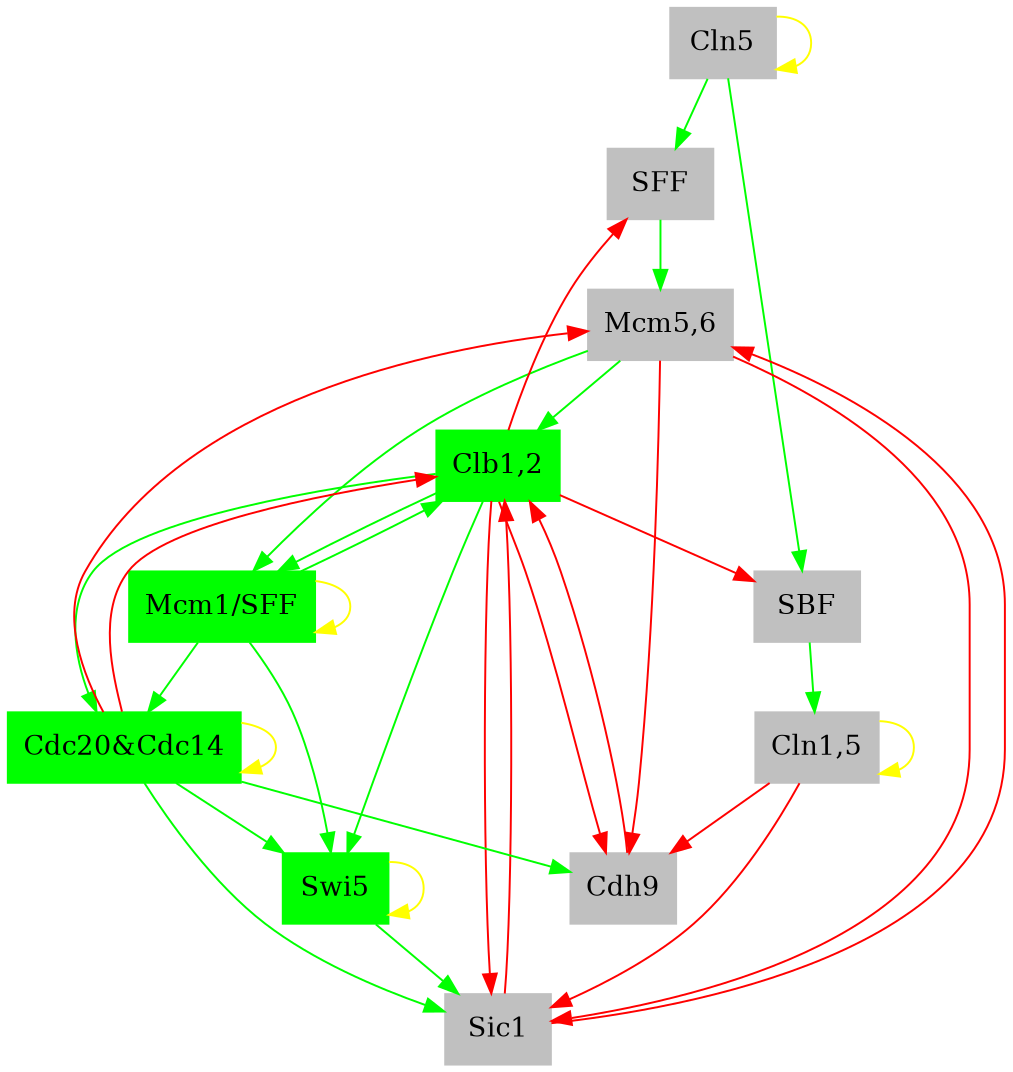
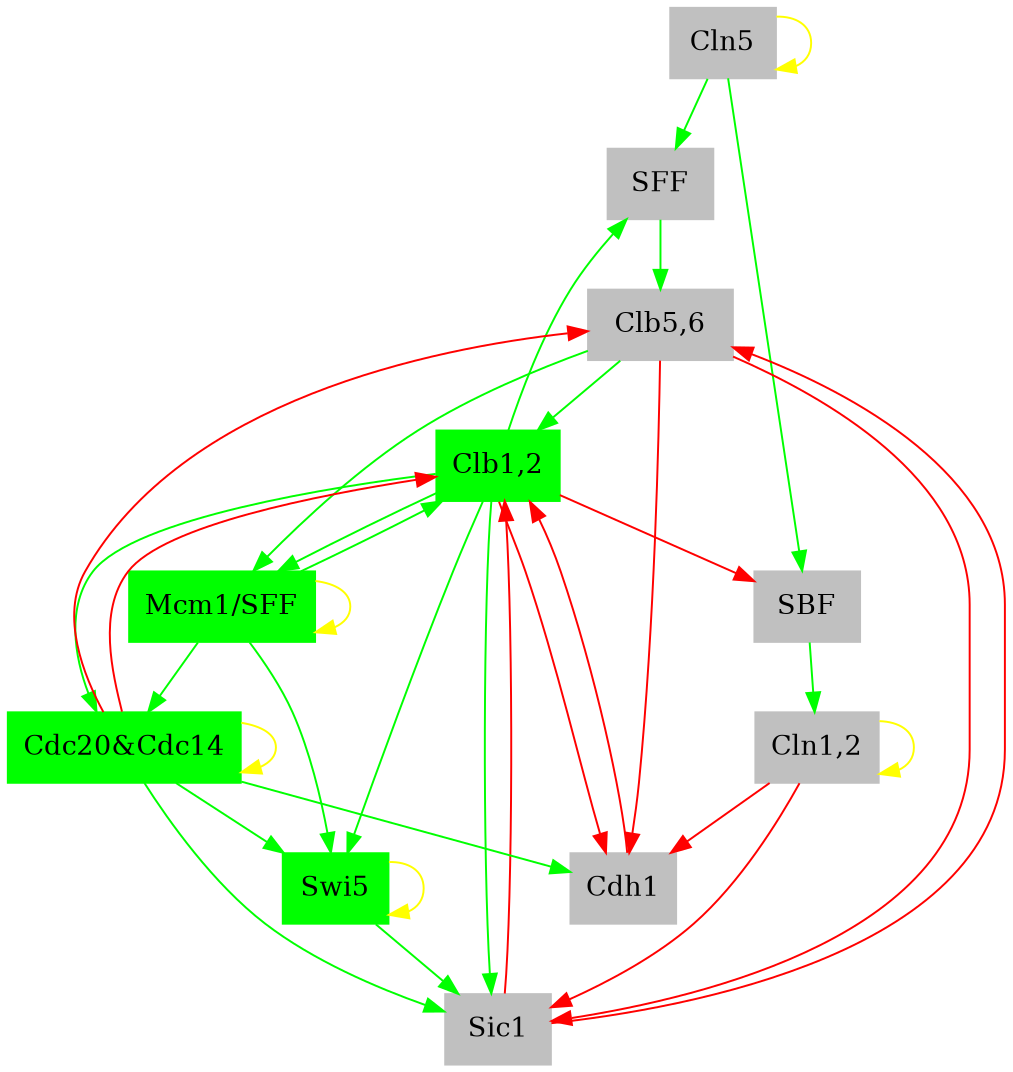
edge "Clb1,2" -> "SFF": color red -> green
node "Mcm5,6": label "Mcm5,6" -> "Clb5,6"
edge "Clb1,2" -> "Sic1": color red -> green
node "Cln1,5": label "Cln1,5" -> "Cln1,2"
node "Cdh9": label "Cdh9" -> "Cdh1"
